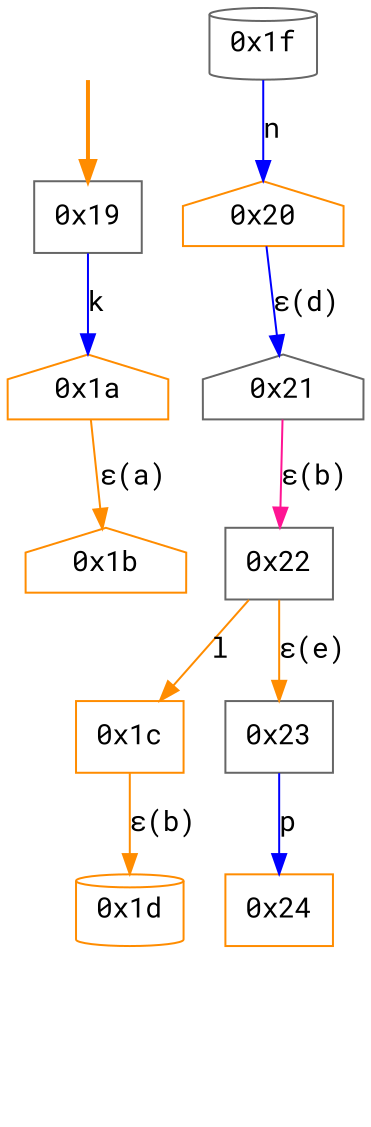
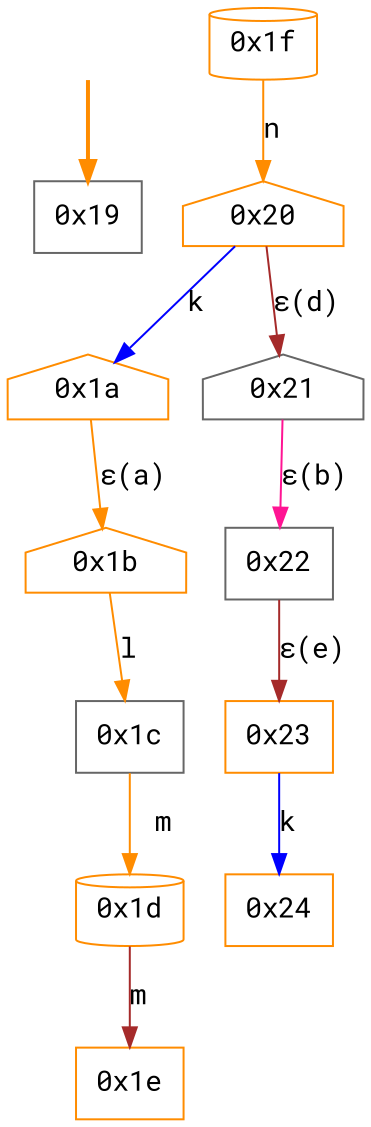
node "0x1f": color gray40 -> darkorange
edge "0x1f" -> "0x20": color blue -> darkorange
edge "0x20" -> "0x21": color blue -> brown
edge "0x19" -> "0x1a": now "0x20" -> "0x1a"
edge "0x22" -> "0x23": color darkorange -> brown
edge "0x22" -> "0x1c": now "0x1b" -> "0x1c"
node "0x1c": color darkorange -> gray40
node "0x23": color gray40 -> darkorange
edge "0x1c" -> "0x1d": label "ε(b)" -> "m"
edge "0x23" -> "0x24": label "p" -> "k"
node "0x1e": added
